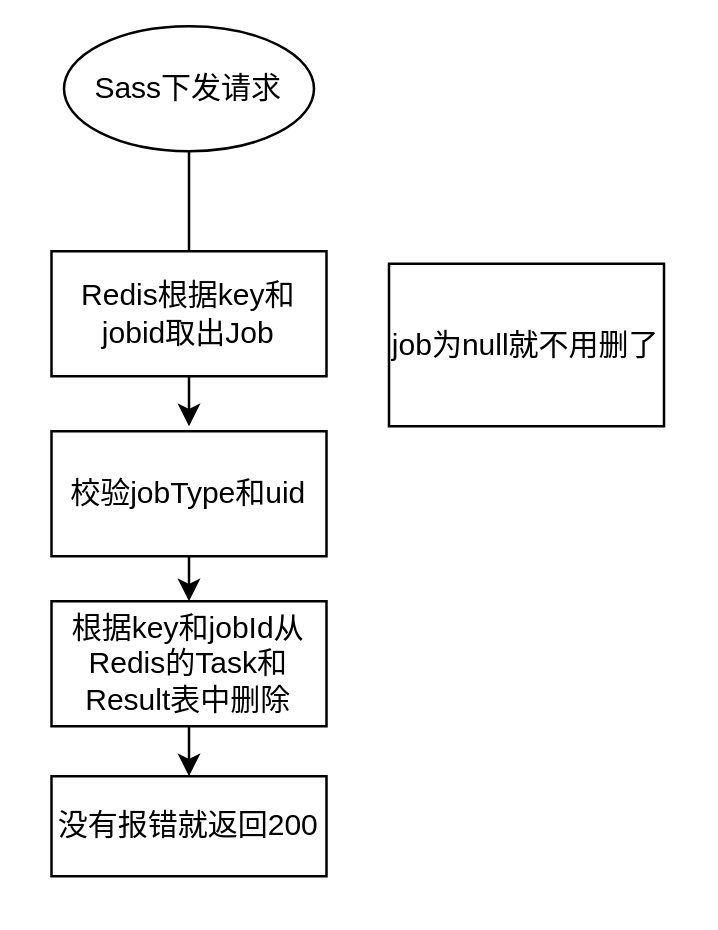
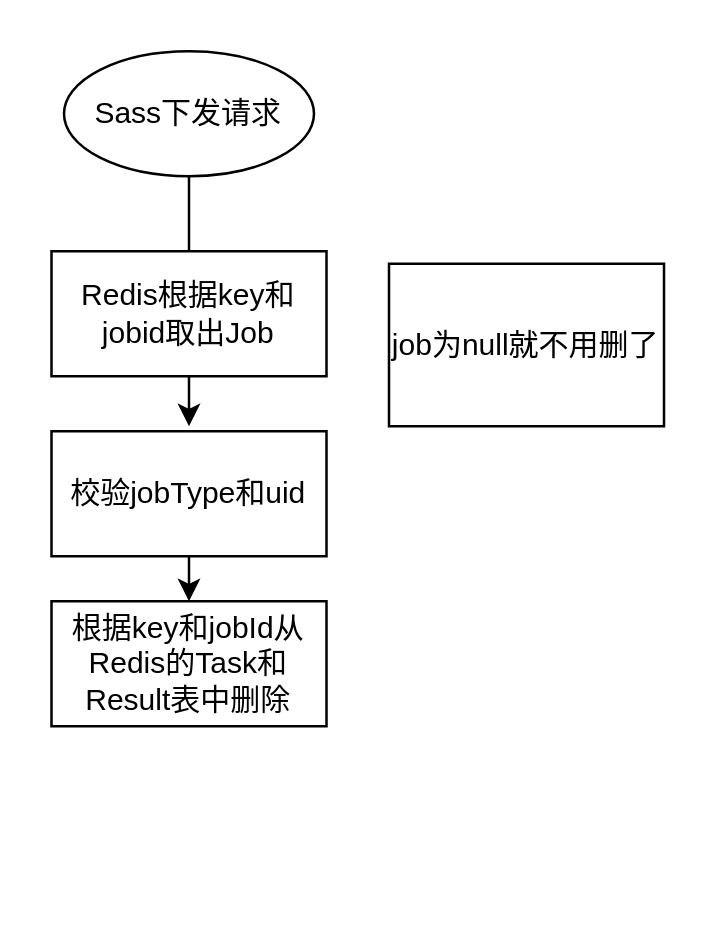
node "Sass下发请求": moved (189, 89) -> (189, 114)
edge "根据key和jobId从Redis的Task和Result表中删除" -> "没有报错就返回200": removed
node "没有报错就返回200": removed
